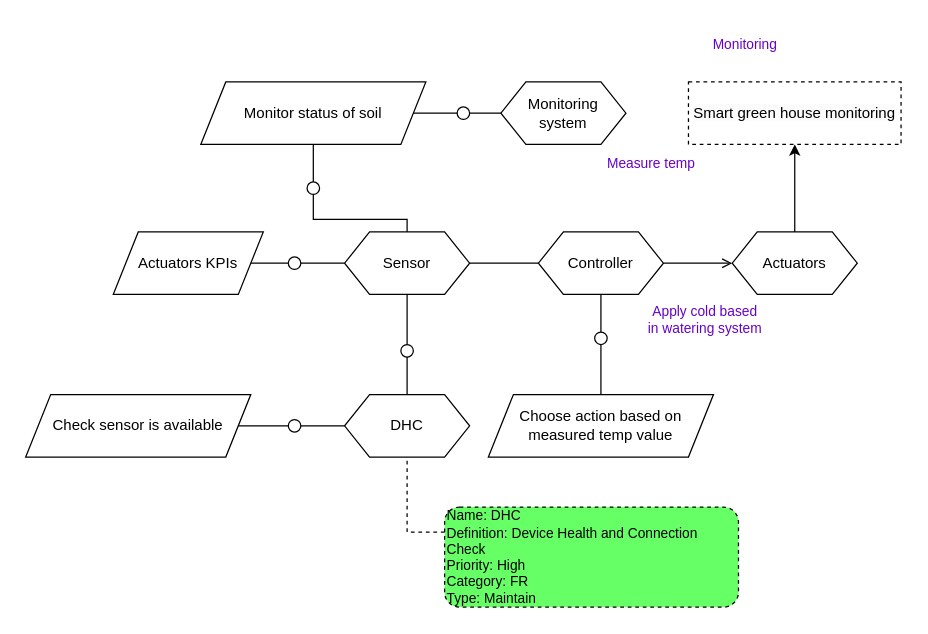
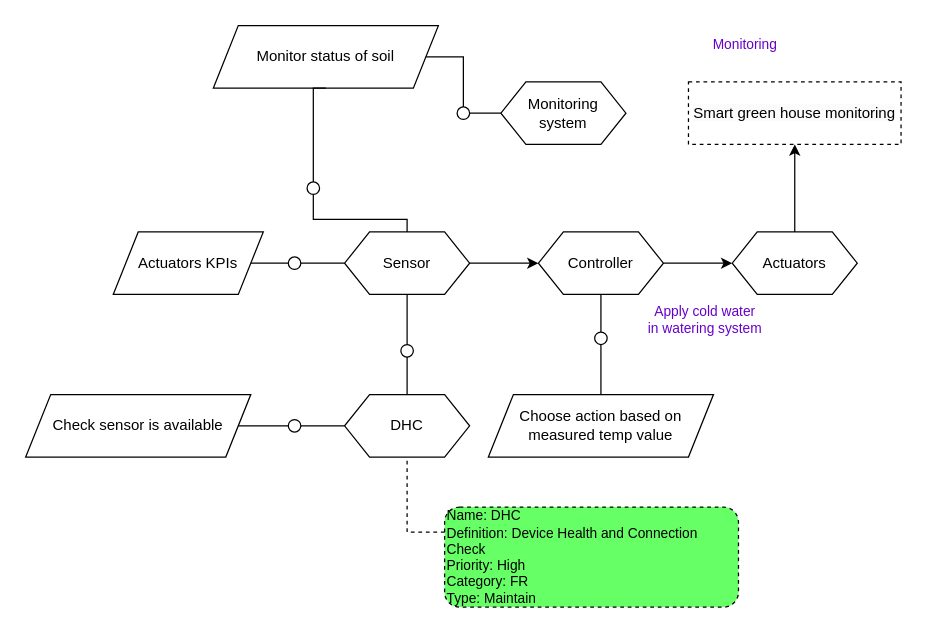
node "Monitor status of soil": moved (313, 113) -> (326, 57)
node "Measure temp": removed
edge "Sensor" -- "Controller": arrowhead none -> classic
edge "Controller" -> "Actuators": arrowhead open -> classic
node "Apply cold based in watering system": label "Apply cold based in watering system" -> "Apply cold water in watering system"
